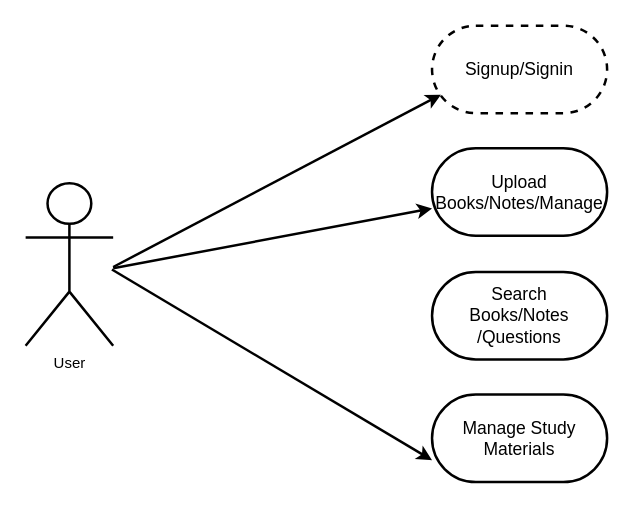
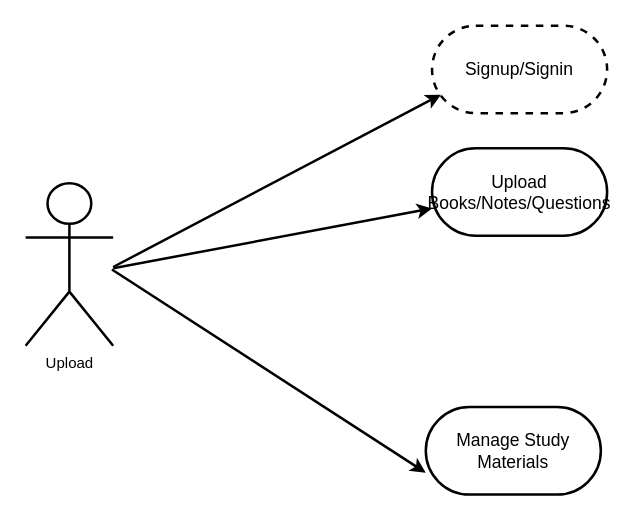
node "Upload Books/Notes/Manage": label "Upload Books/Notes/Manage" -> "Upload Books/Notes/Questions"
node "Search Books/Notes /Questions": removed
node "User": label "User" -> "Upload"
node "Manage Study Materials": moved (519, 438) -> (513, 451)
